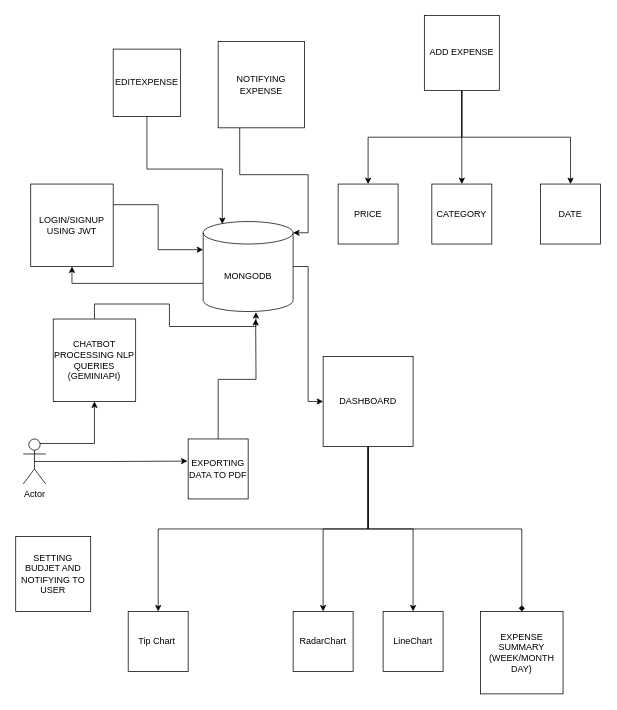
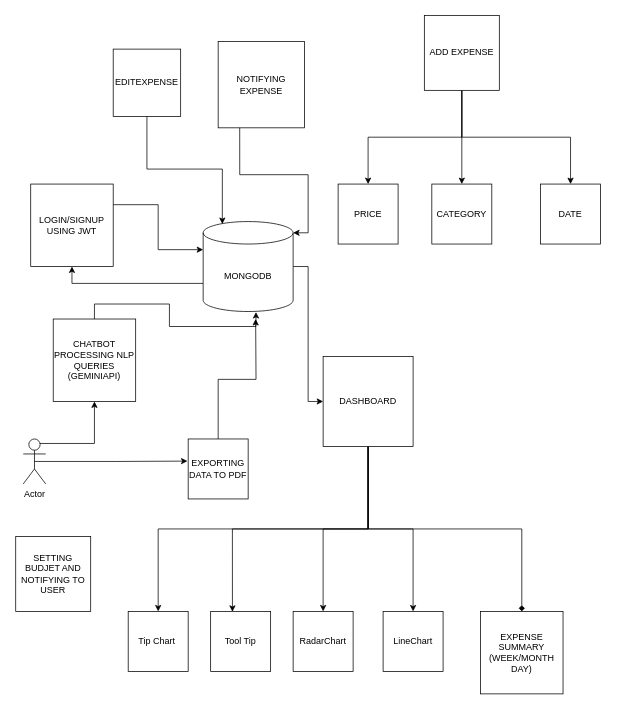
edge "DASHBOARD" -> "Tool Tip": added
node "Tool Tip": added
